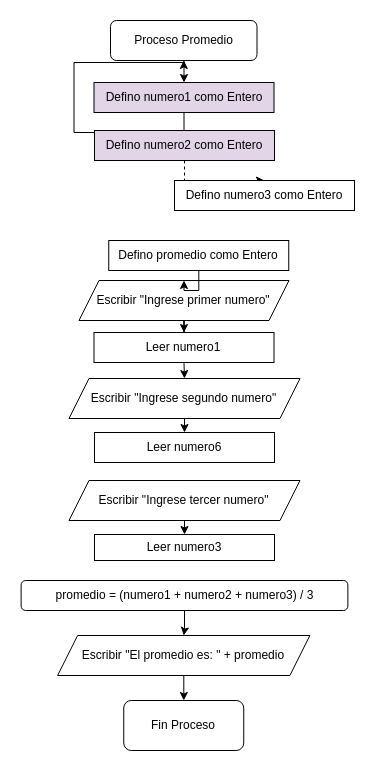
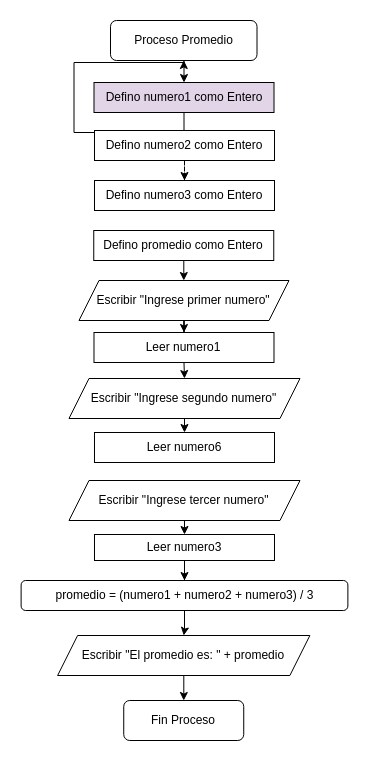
node "Defino numero2 como Entero": fillcolor #e1d5e7 -> #ffffff
node "Defino numero3 como Entero": moved (265, 196) -> (185, 196)
node "Defino promedio como Entero": moved (199, 256) -> (184, 246)
edge "Leer numero3" -> "promedio = (numero1 + numero2 + numero3) / 3": added
node "Fin Proceso": size 120x50 -> 120x40
